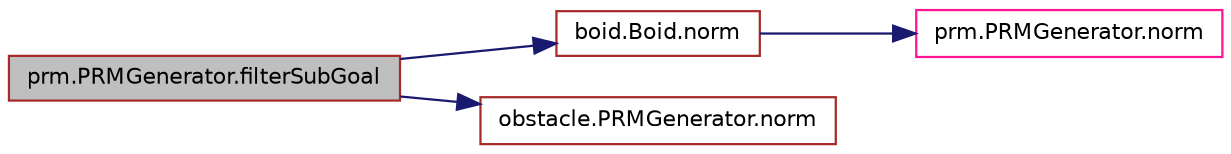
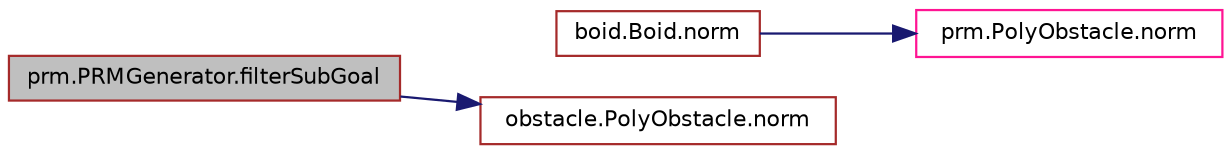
node "prm.PRMGenerator.norm": label "prm.PRMGenerator.norm" -> "prm.PolyObstacle.norm"
edge "prm.PRMGenerator.filterSubGoal" -> "boid.Boid.norm": removed
node "obstacle.PRMGenerator.norm": label "obstacle.PRMGenerator.norm" -> "obstacle.PolyObstacle.norm"
